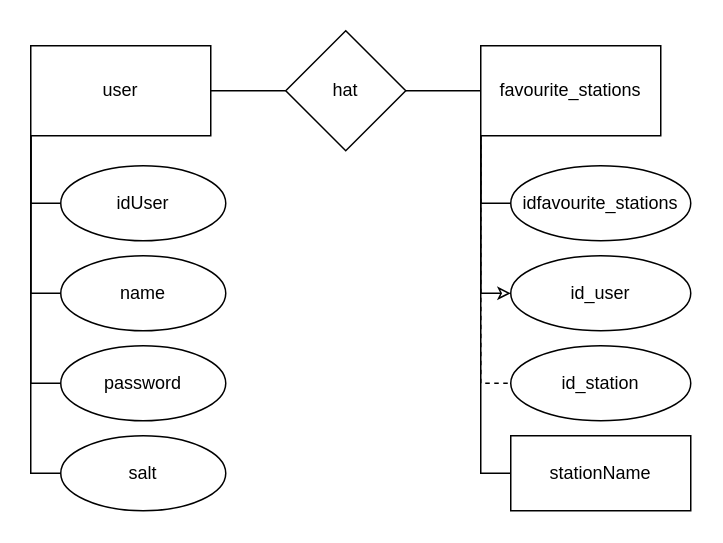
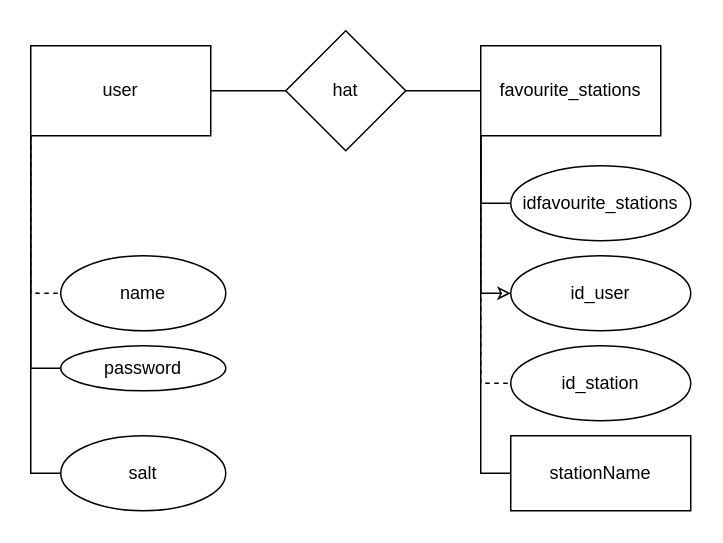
edge "user" -- "idUser": removed
node "idUser": removed
edge "user" -- "name": style solid -> dashed
node "password": size 165x75 -> 165x45
